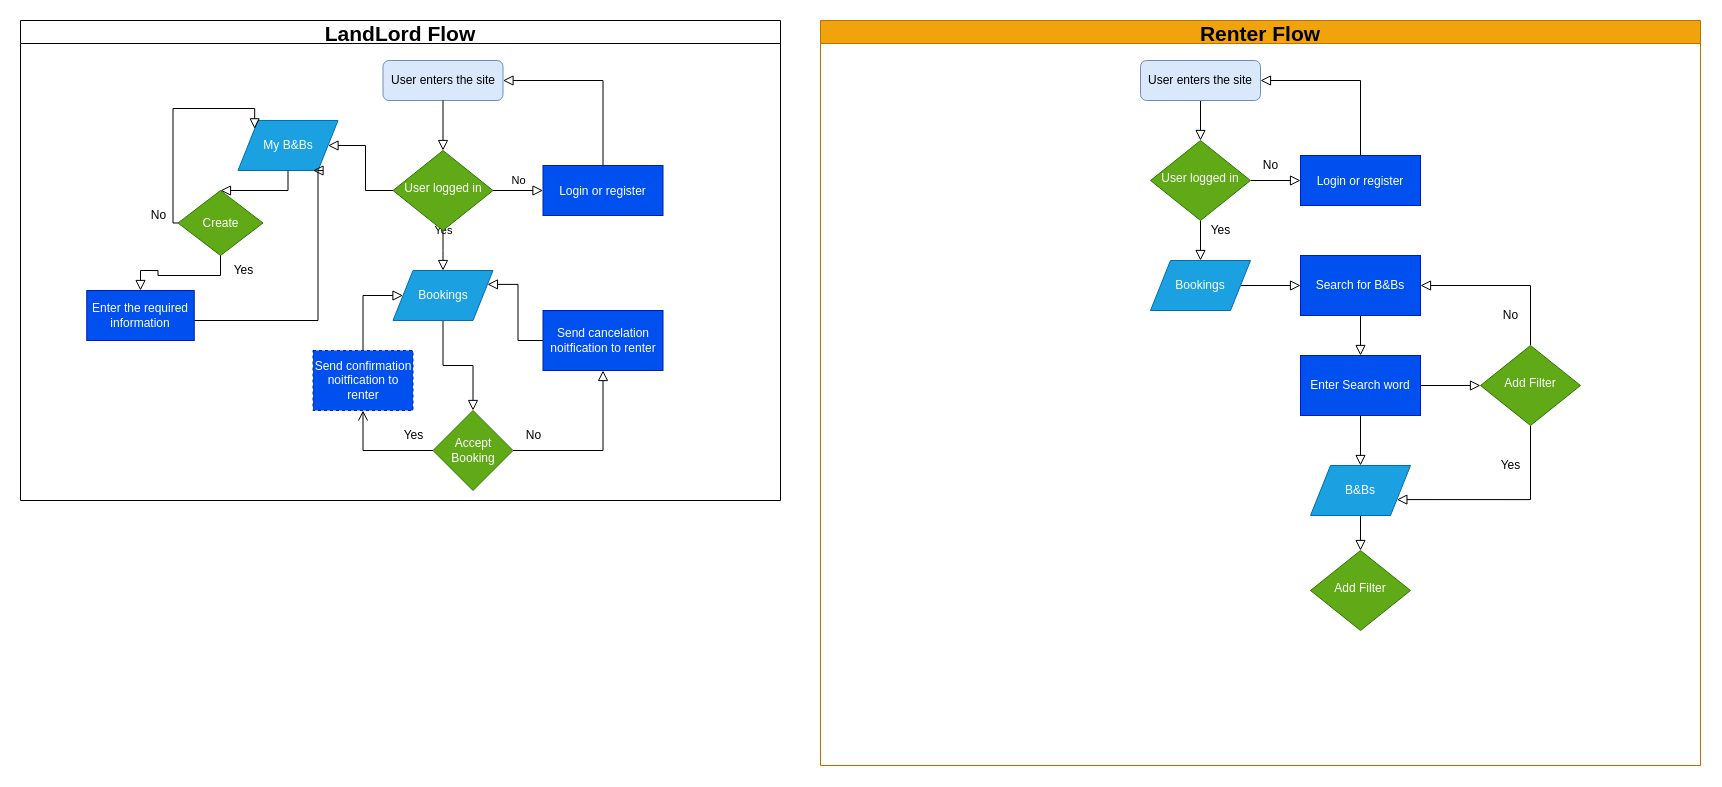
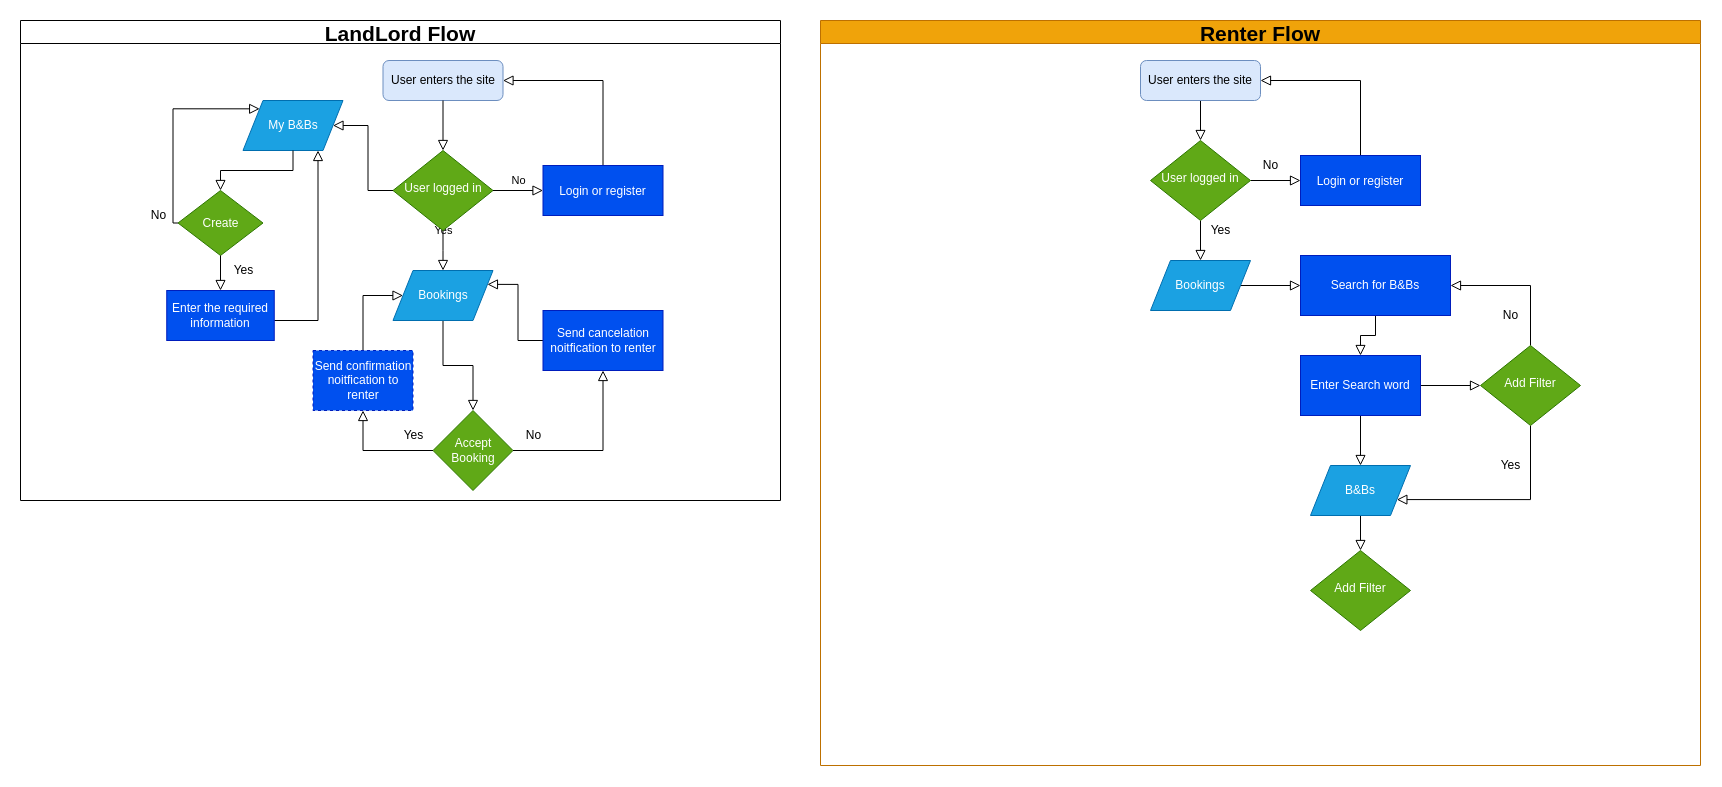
node "My B&Bs": moved (288, 146) -> (293, 126)
node "Search for B&Bs": size 120x60 -> 150x60
node "Enter the required information": moved (141, 316) -> (221, 316)
edge "Accept Booking" -> "Send confirmation noitfication to renter": arrowhead open -> block
